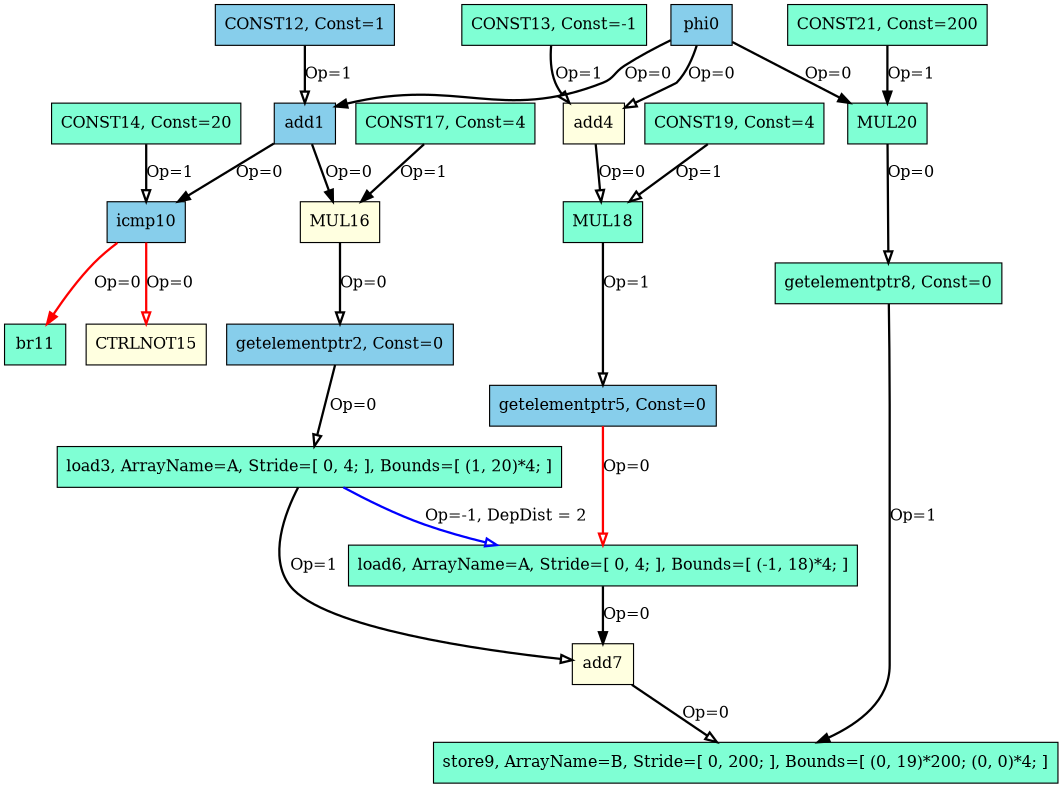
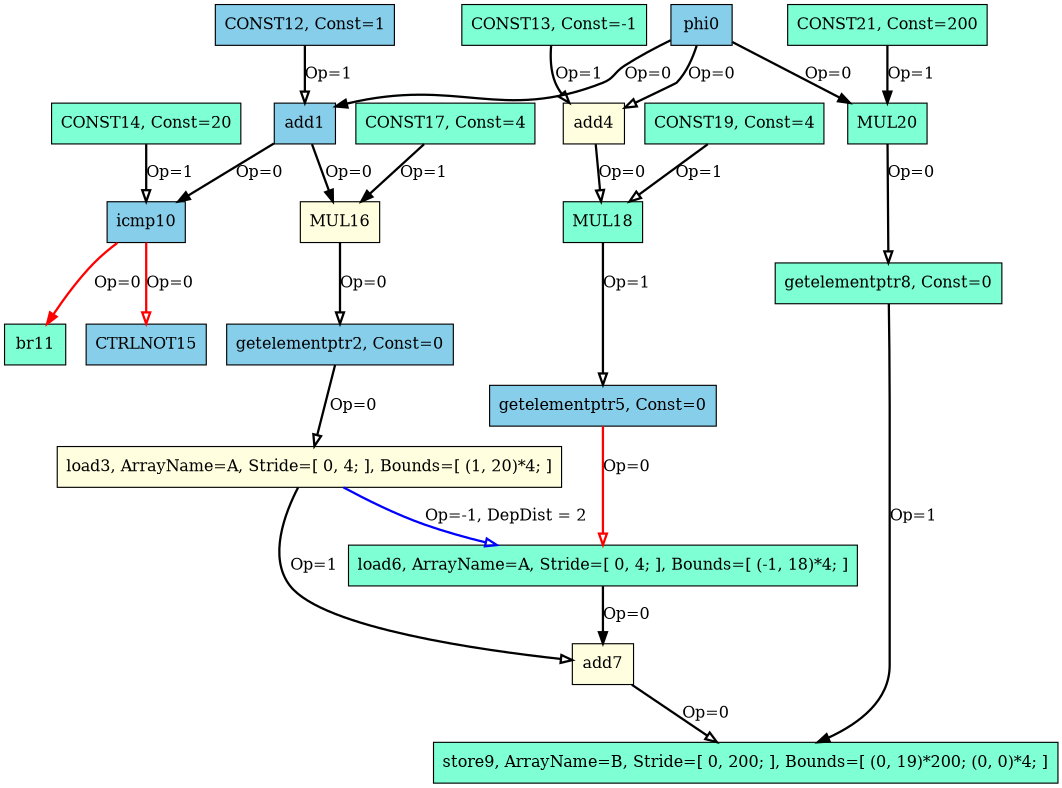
node "CTRLNOT15": fillcolor lightyellow -> skyblue
node "load3, ArrayName=A, Stride=[ 0, 4; ], Bounds=[ (1, 20)*4; ]": fillcolor aquamarine -> lightyellow
